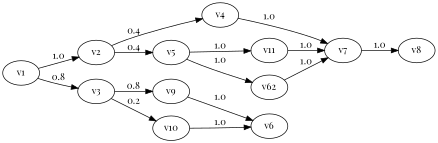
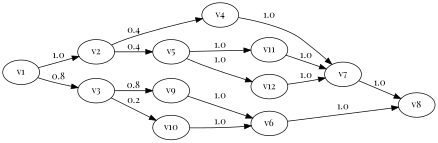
node "v62": label "v62" -> "v12"
edge "v6" -> "v8": added, label "1.0"
